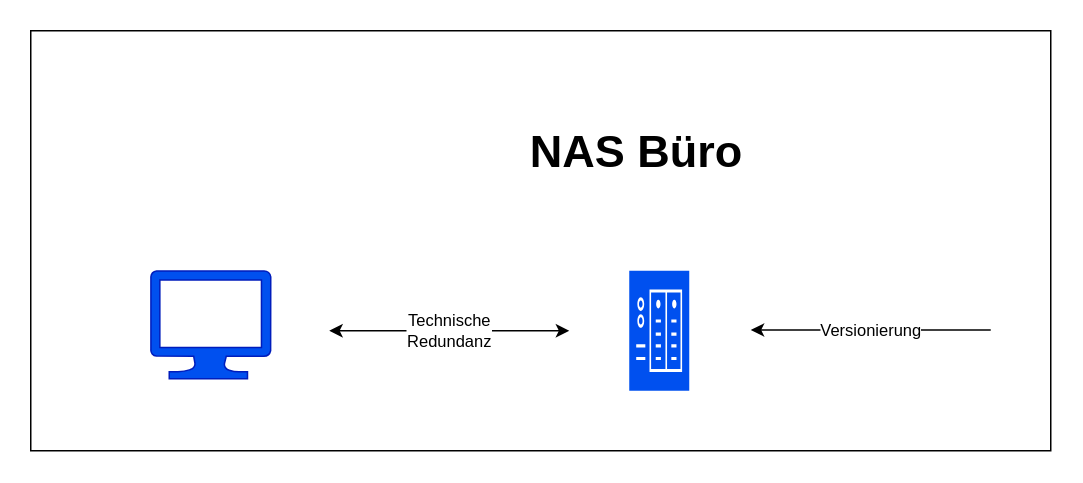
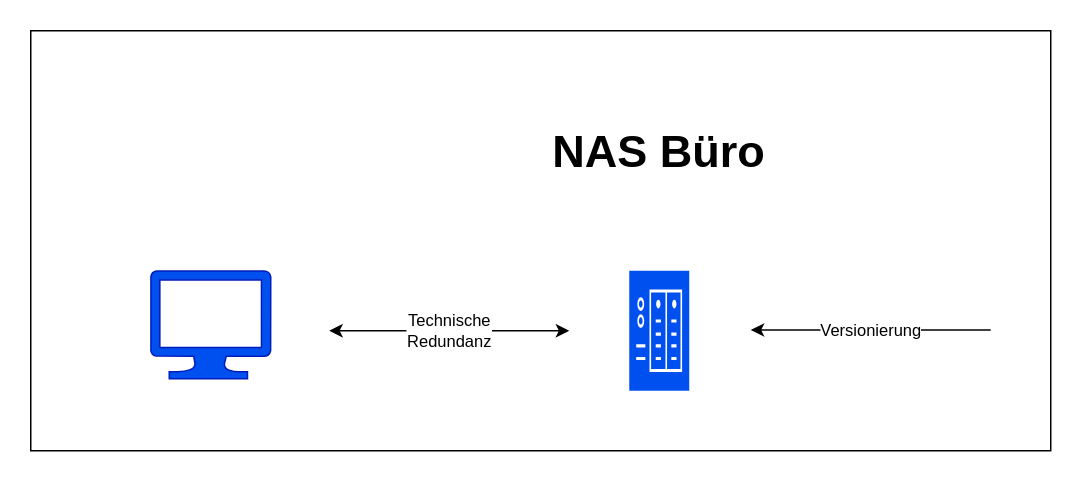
node "NAS Büro": moved (637, 151) -> (659, 151)
